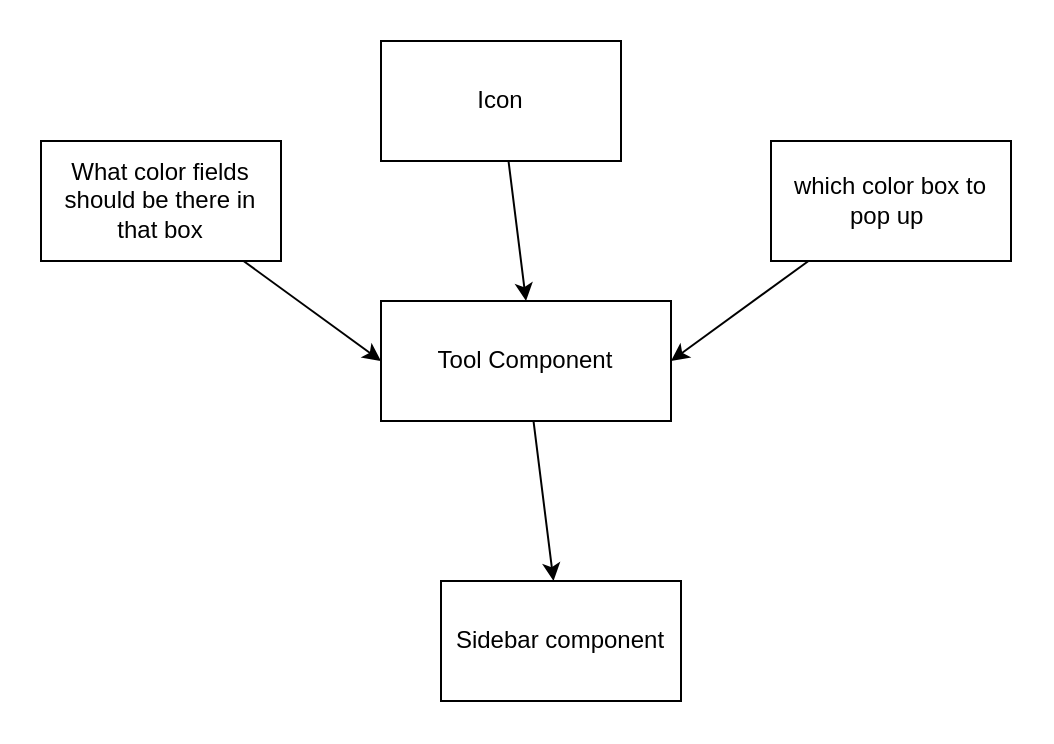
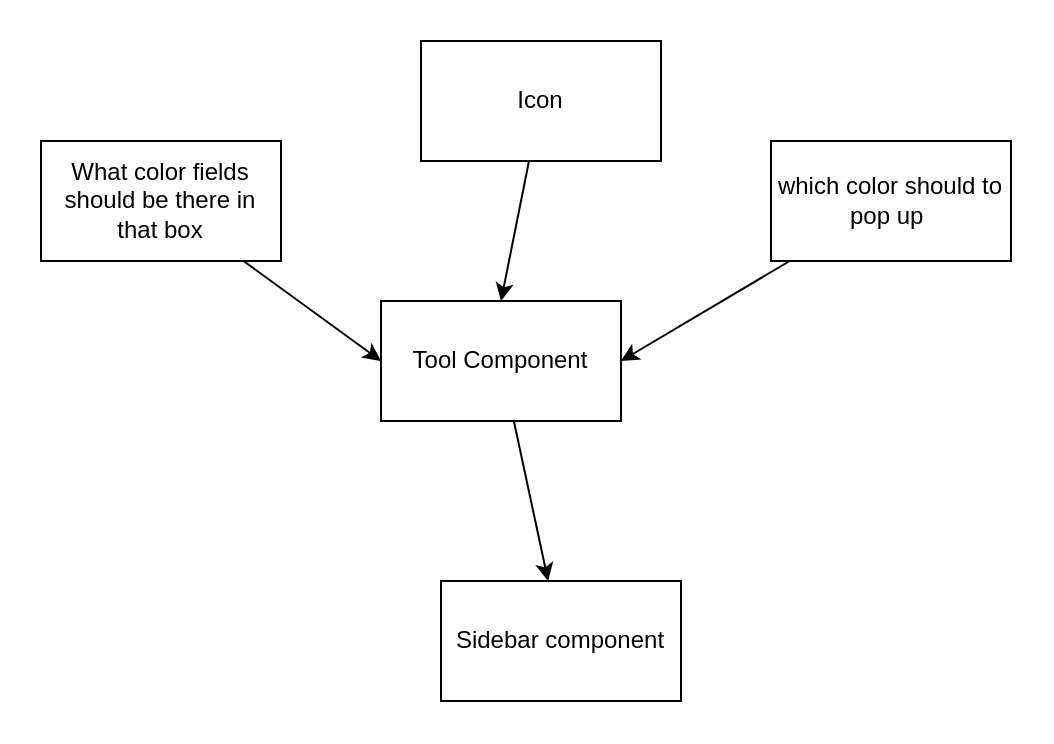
node "Icon": moved (501, 101) -> (541, 101)
node "which color box to pop up": label "which color box to pop up" -> "which color should to pop up"
node "Tool Component": size 290x120 -> 240x120
